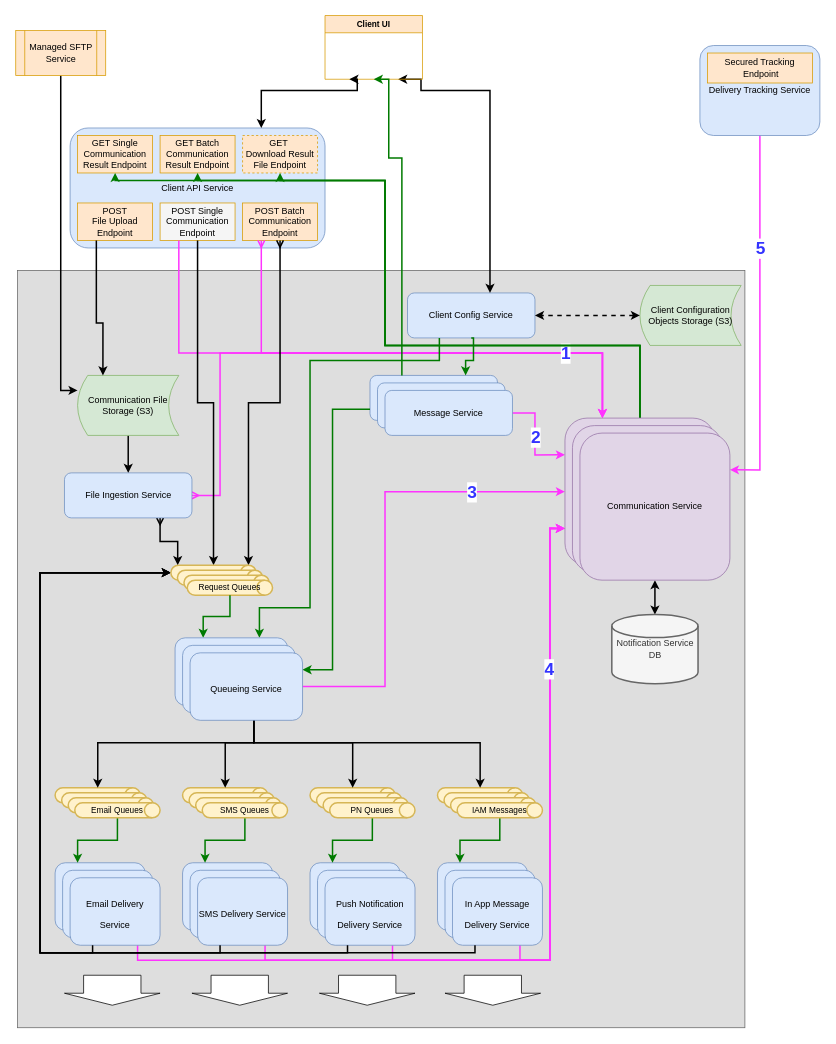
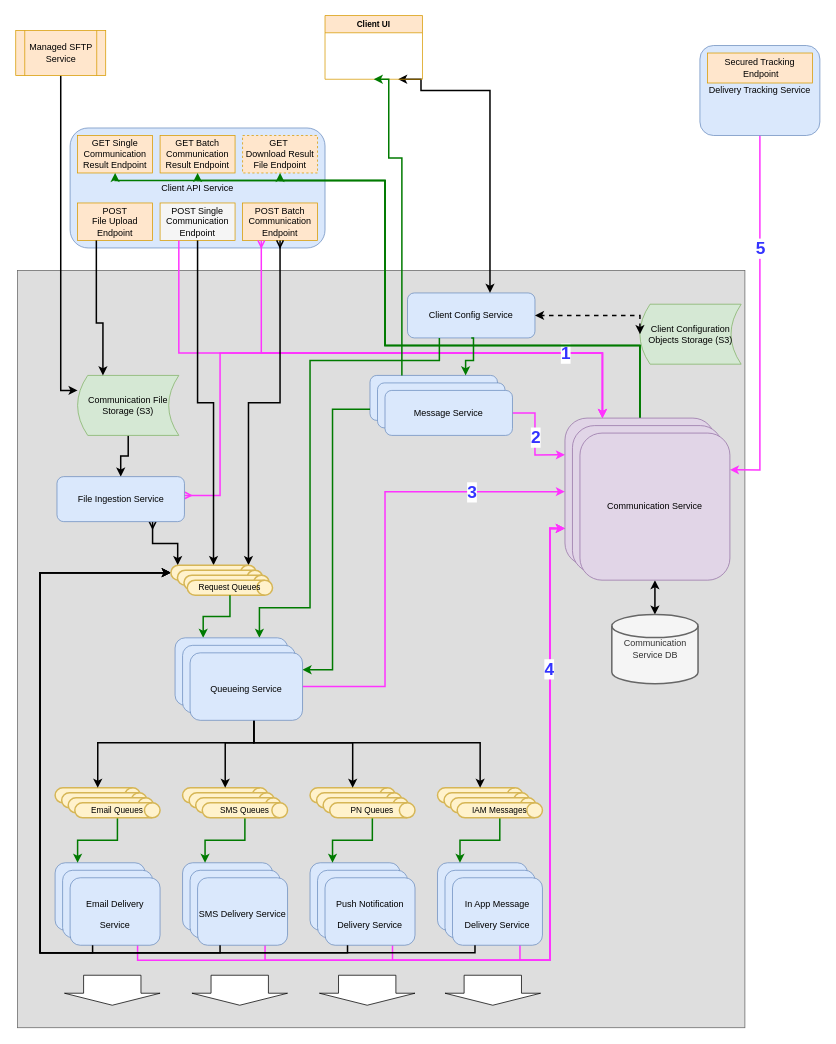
edge "Client UI" -- "Client API Service": removed
node "Client Configuration Objects Storage (S3)": moved (691, 315) -> (691, 334)
node "File Ingestion Service": moved (128, 495) -> (121, 499)
node "Notification Service DB": label "Notification Service DB" -> "Communication Service DB"
